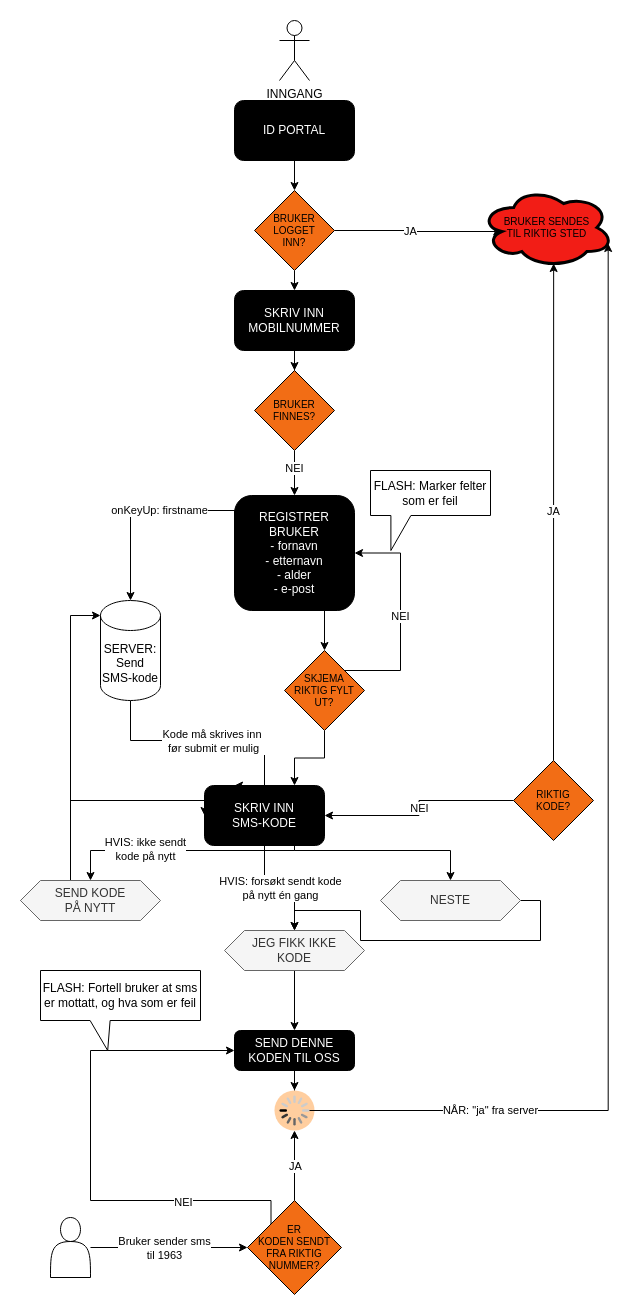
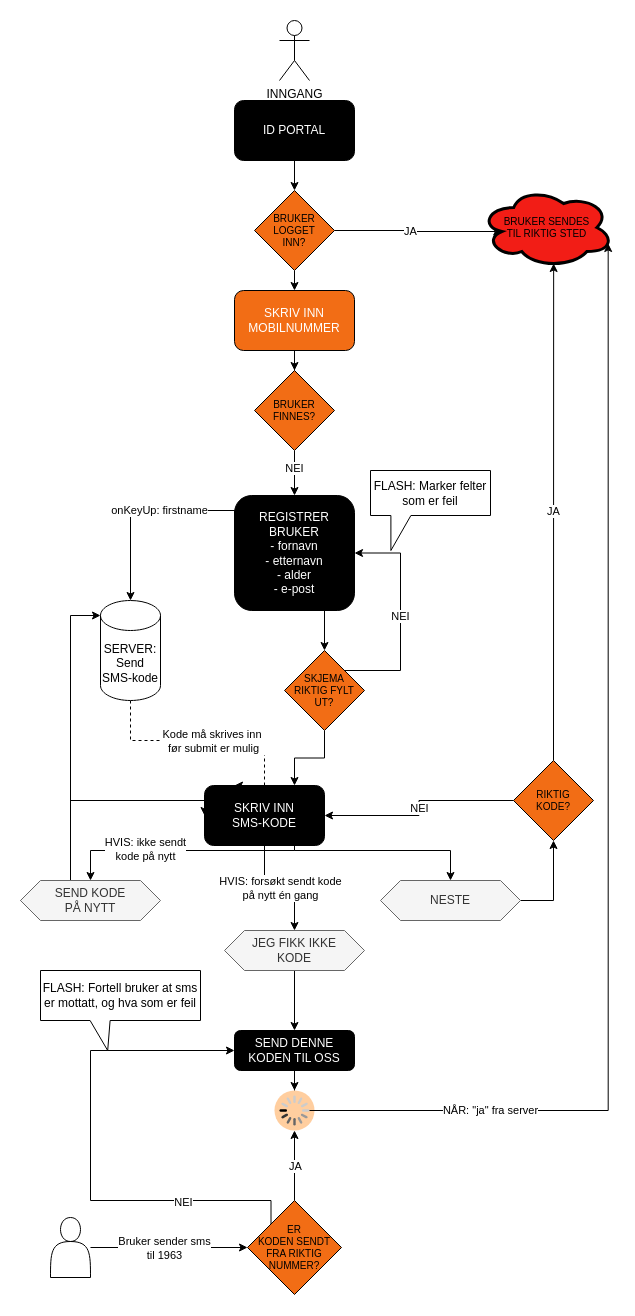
node "SKRIV INN MOBILNUMMER": fillcolor #000000 -> #f26d15
edge "SERVER: Send SMS-kode" -> "SKRIV INN SMS-KODE": style solid -> dashed
edge "NESTE" -> "JEG FIKK IKKE KODE": now "NESTE" -> "RIKTIG KODE?"
